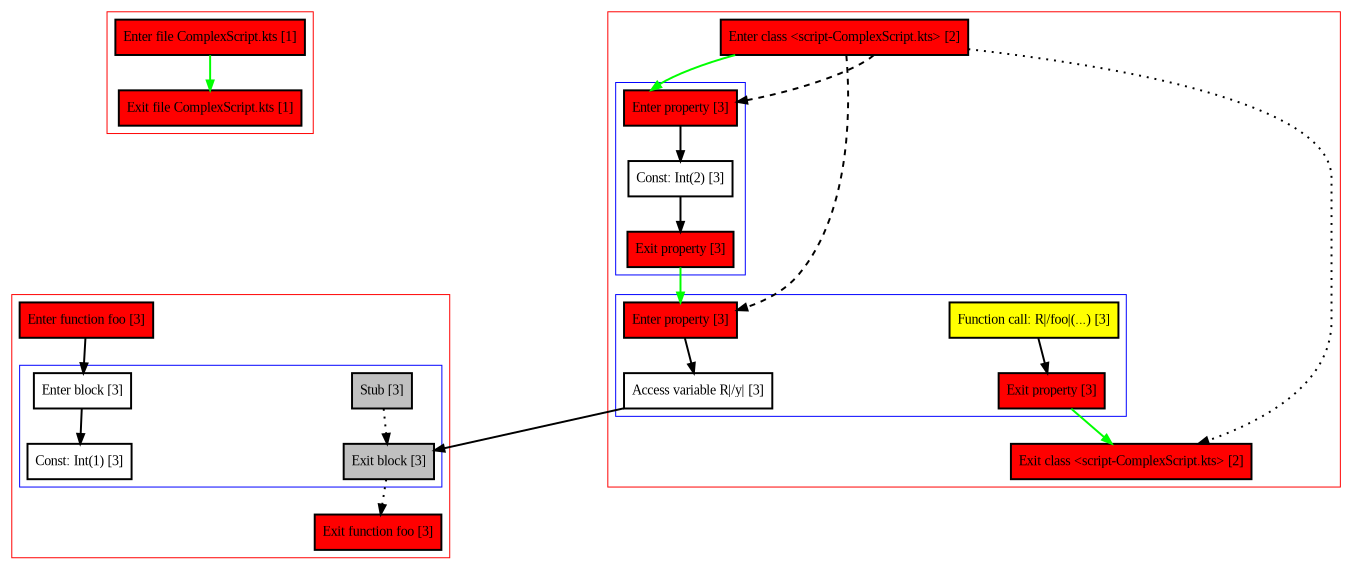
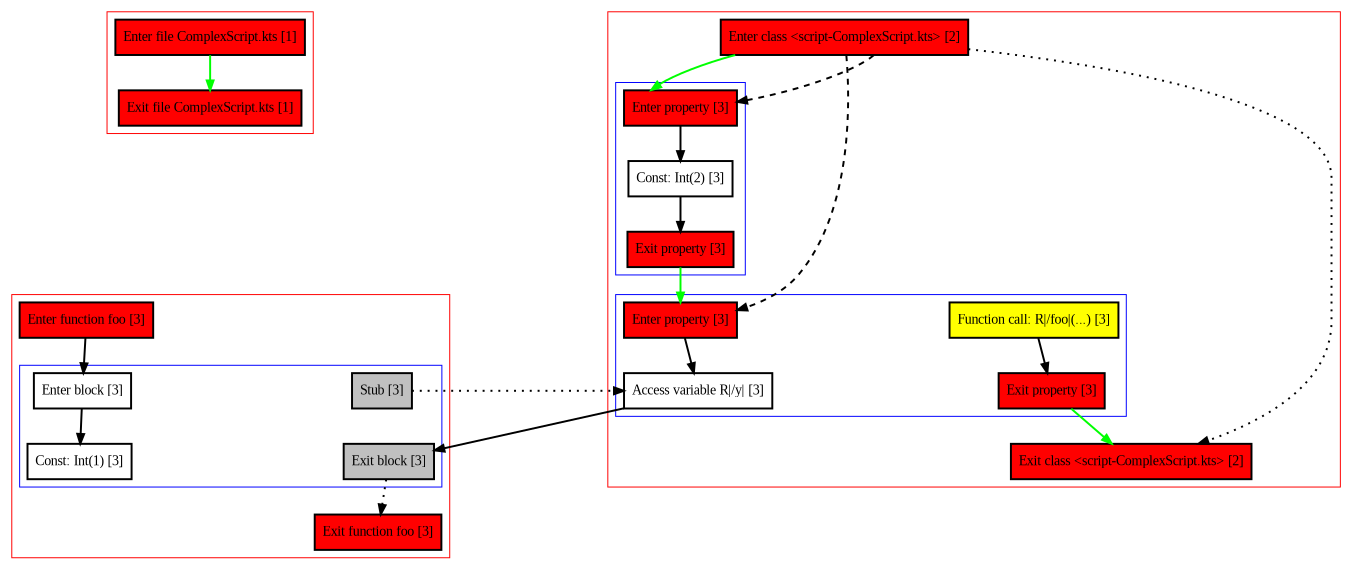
edge "Stub [3]" -> "Exit block [3]": now "Stub [3]" -> "Access variable R|/y| [3]"
